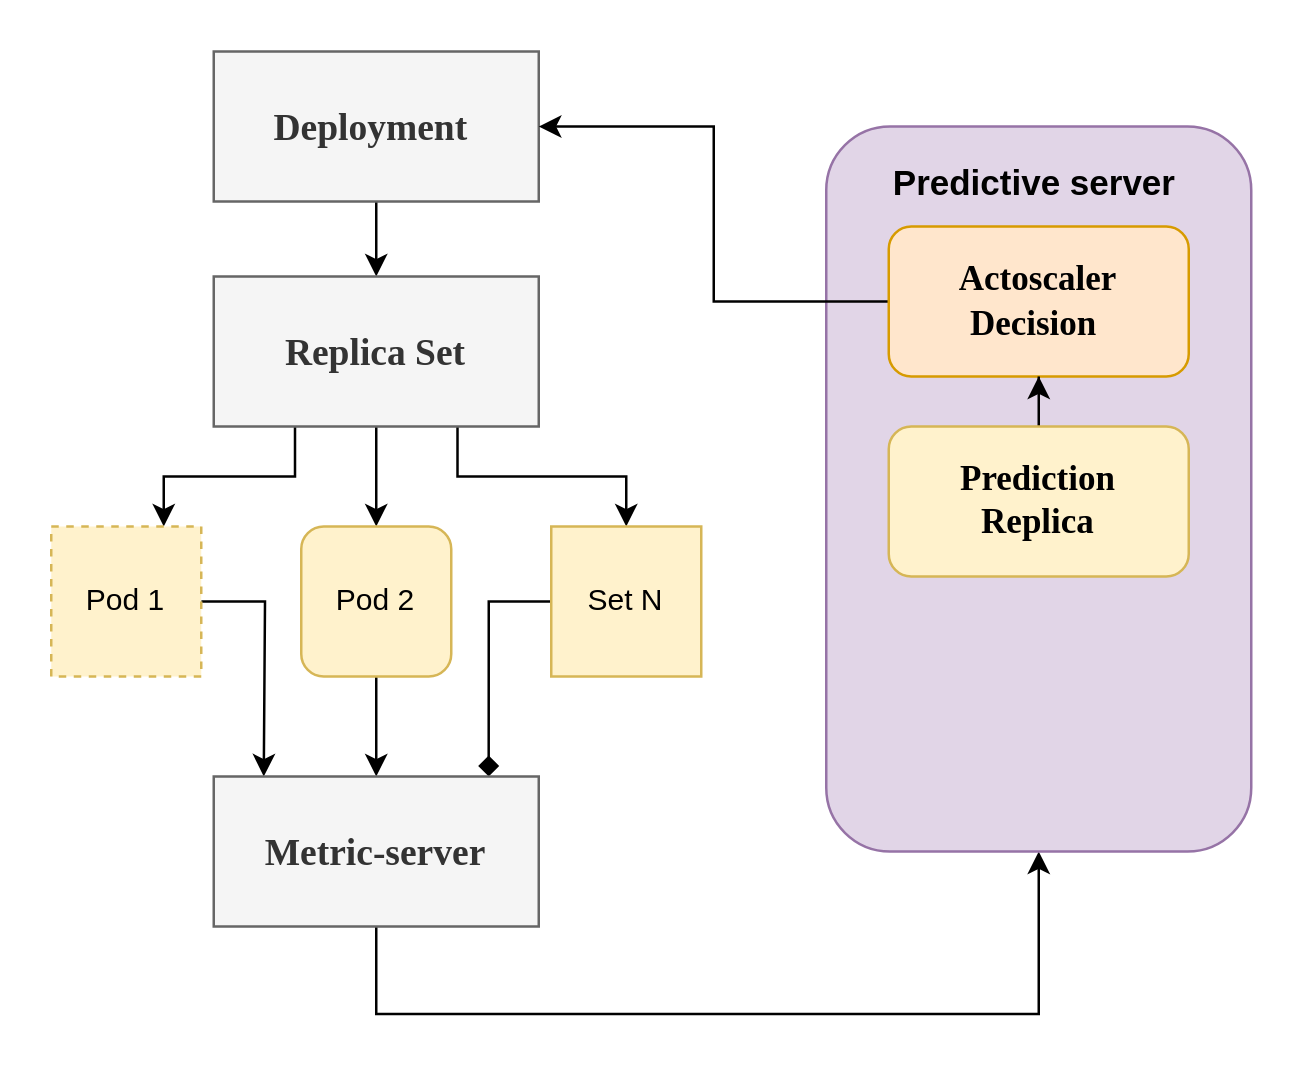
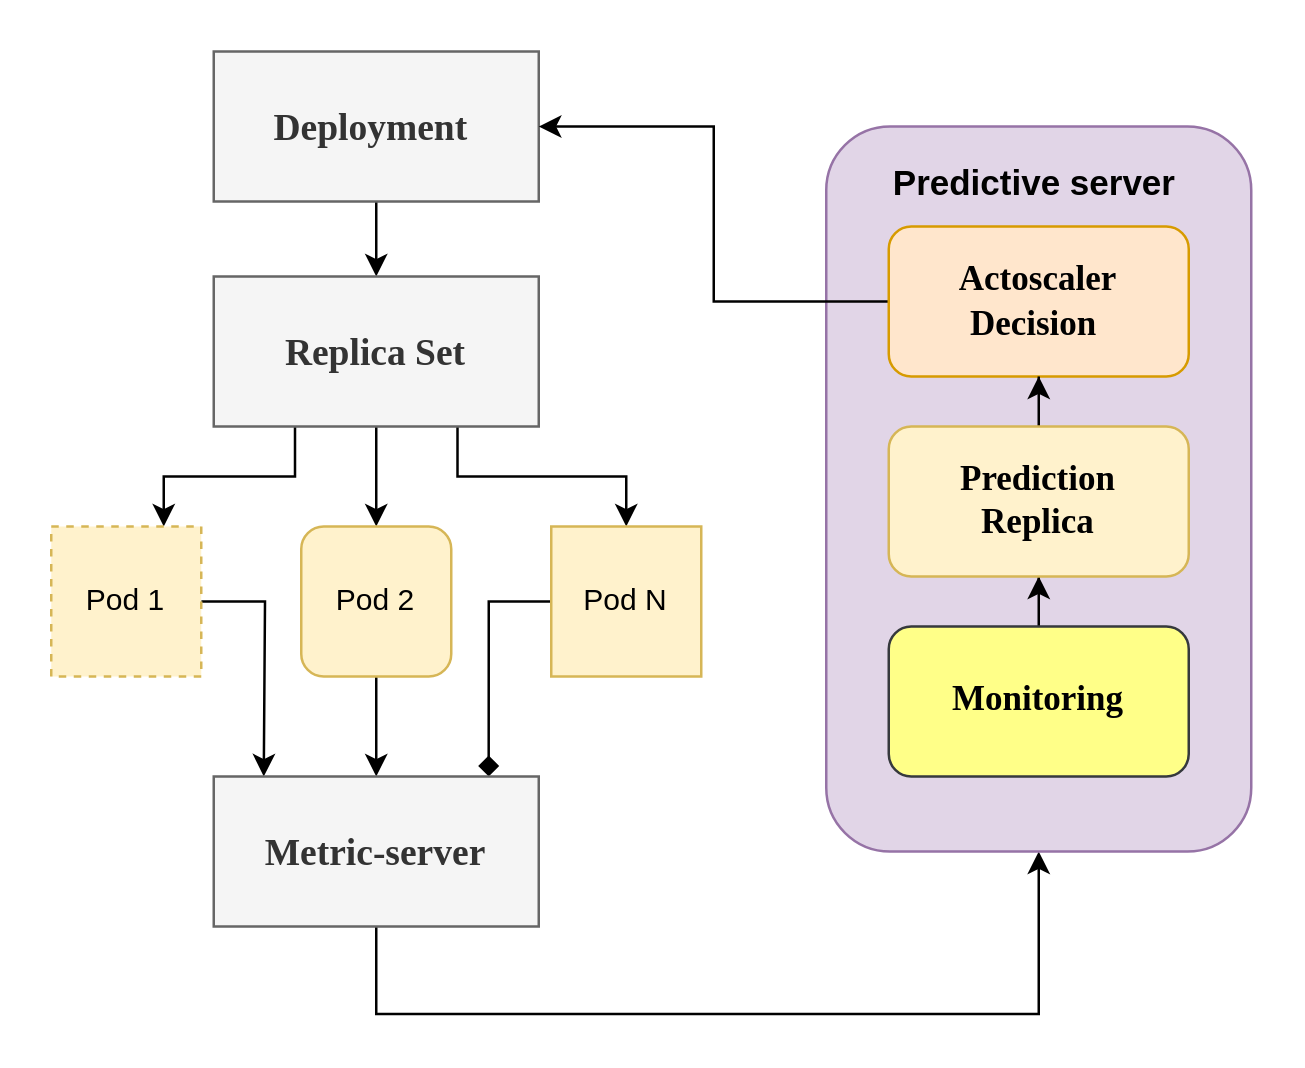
edge "Monitoring" -> "PredictionReplica": added
node "Set N": label "Set N" -> "Pod N"
node "Monitoring": added
